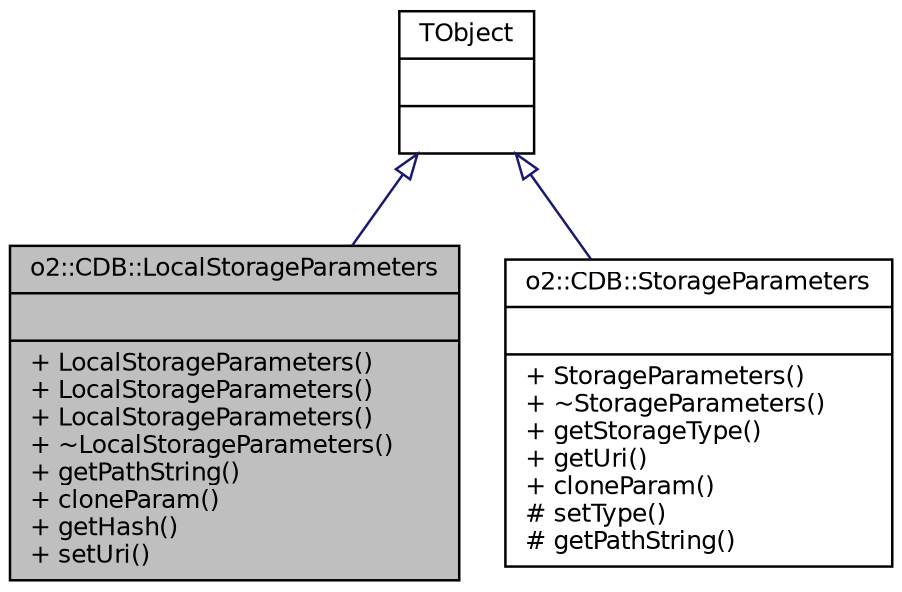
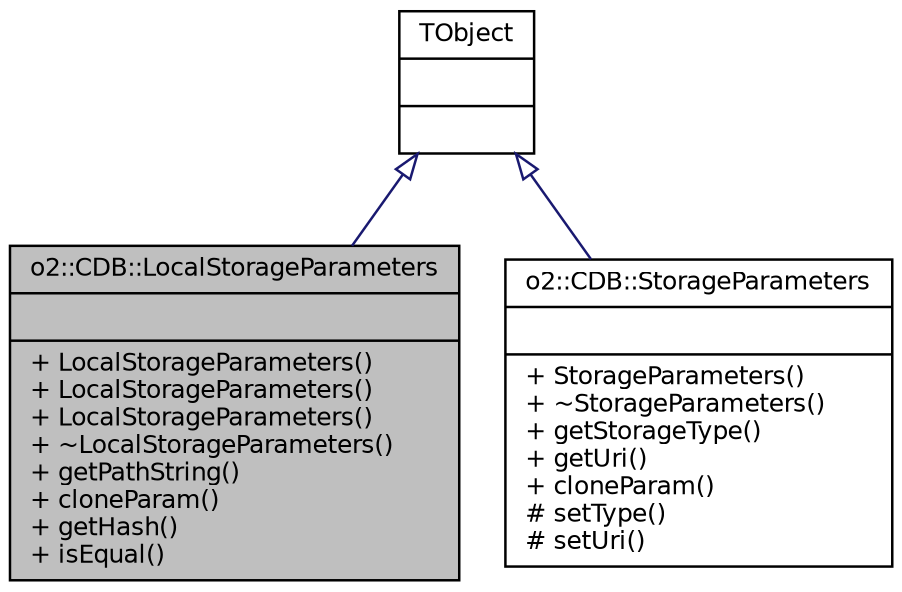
node "o2::CDB::StorageParameters": text "# getPathString()" -> "# setUri()"
node "o2::CDB::LocalStorageParameters": text "+ setUri()" -> "+ isEqual()"
